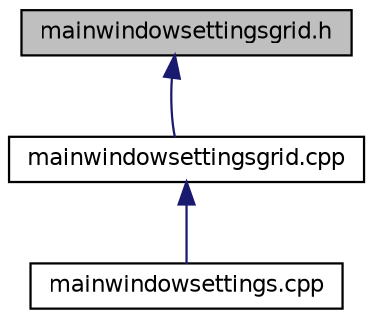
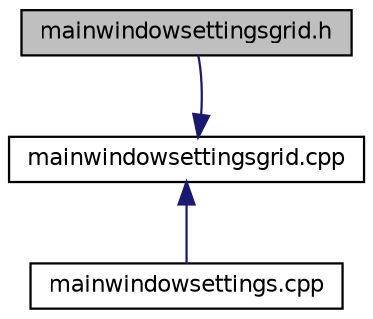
edge "mainwindowsettingsgrid.cpp" -> "mainwindowsettingsgrid.h": reversed
